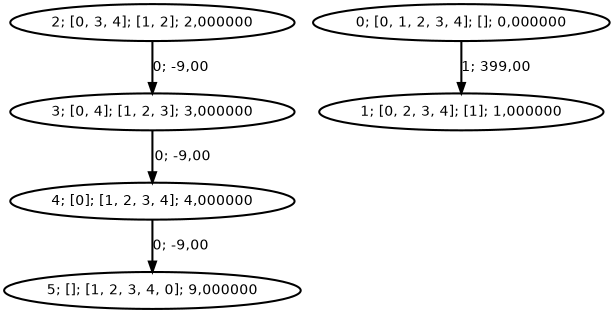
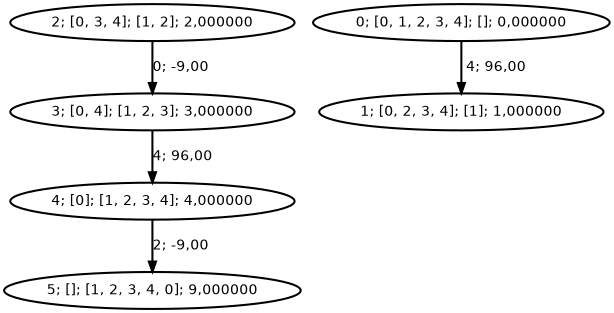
edge "0; [0, 1, 2, 3, 4]; []; 0,000000" -> "1; [0, 2, 3, 4]; [1]; 1,000000": label "1; 399,00" -> "4; 96,00"
edge "3; [0, 4]; [1, 2, 3]; 3,000000" -> "4; [0]; [1, 2, 3, 4]; 4,000000": label "0; -9,00" -> "4; 96,00"
edge "4; [0]; [1, 2, 3, 4]; 4,000000" -> "5; []; [1, 2, 3, 4, 0]; 9,000000": label "0; -9,00" -> "2; -9,00"
